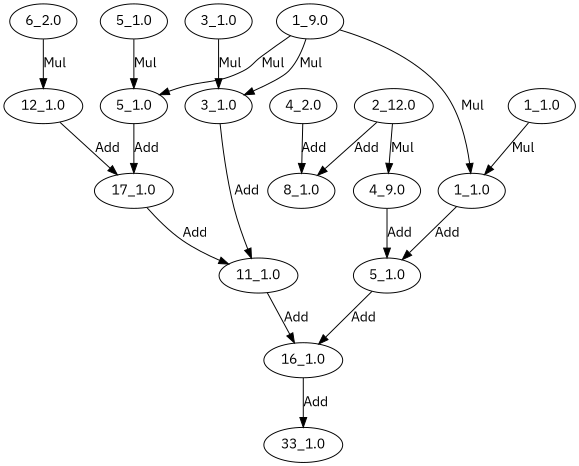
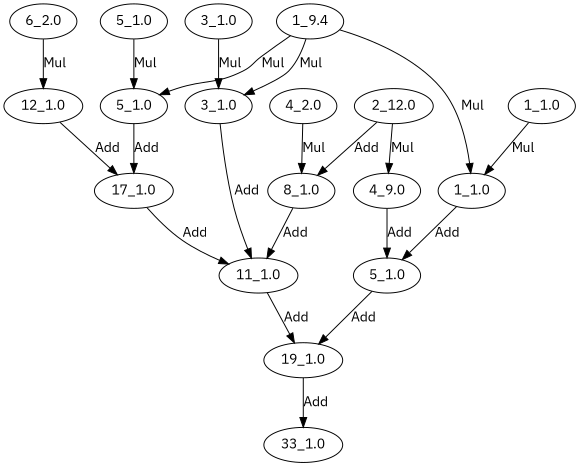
node "1_9.0": label "1_9.0" -> "1_9.4"
edge "4_2.0" -> "8_1.0": label "Add" -> "Mul"
edge "8_1.0" -> "11_1.0": added, label "Add"
node "16_1.0": label "16_1.0" -> "19_1.0"
